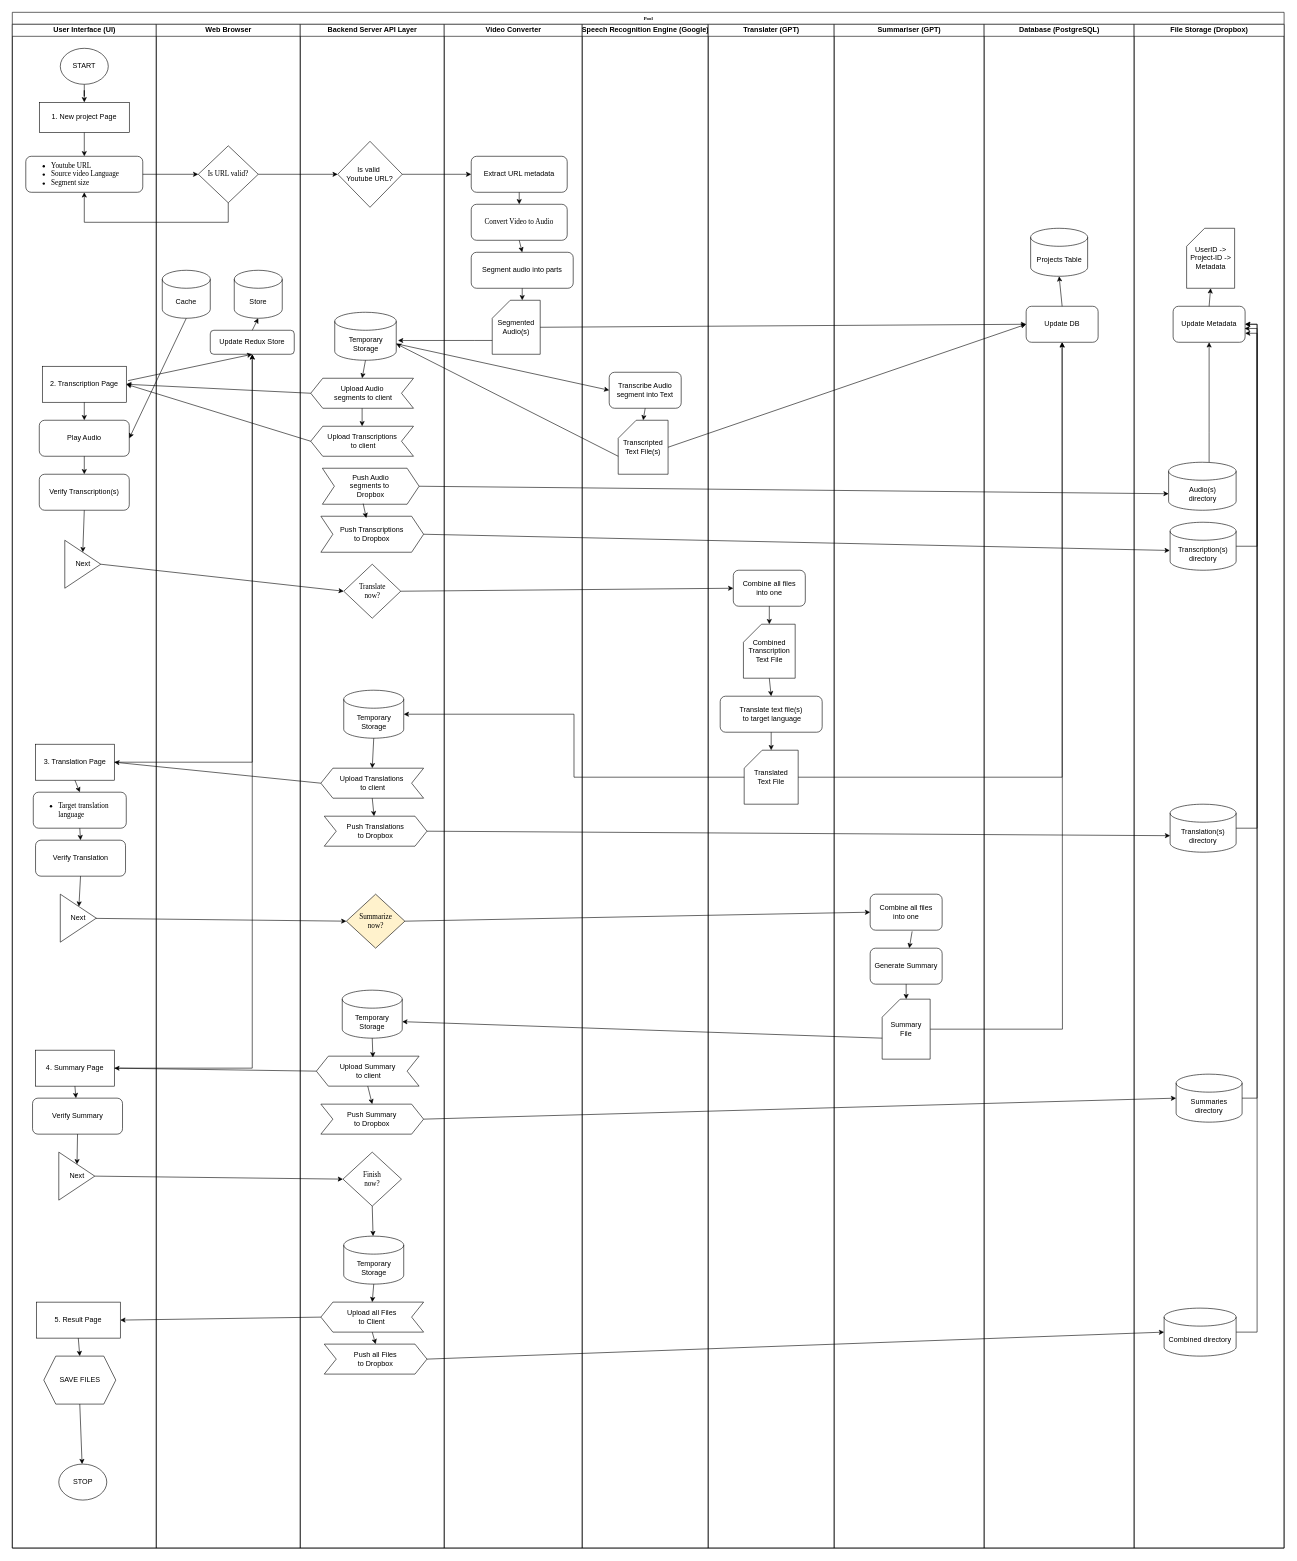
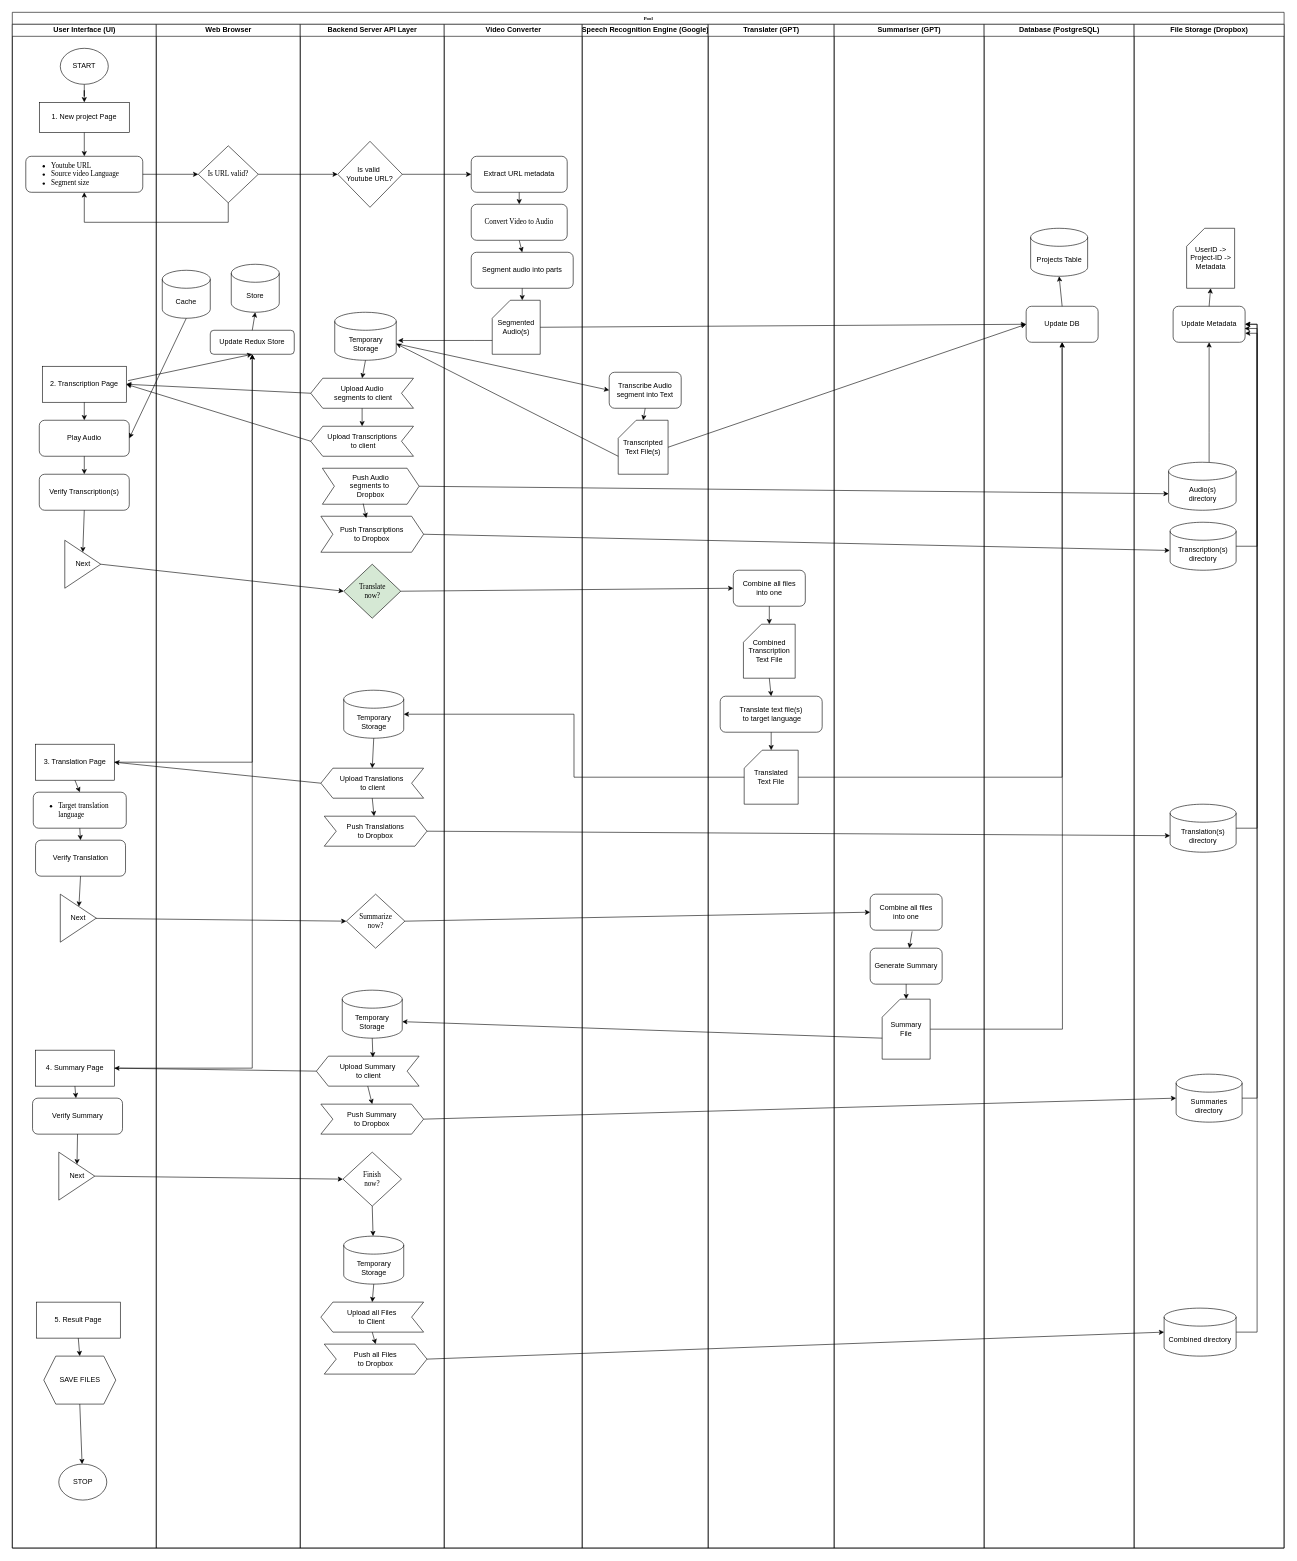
node "Store": moved (258, 294) -> (255, 288)
node "Translate now?": fillcolor #ffffff -> #d5e8d4
node "Summarize now?": fillcolor #fff2cc -> #ffffff
edge "Upload all Files to Client" -> "5. Result Page": removed
